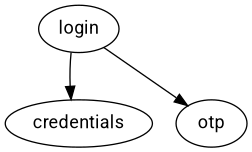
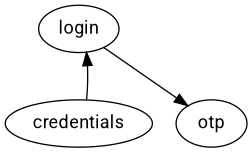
edge "login" -> "credentials": reversed
